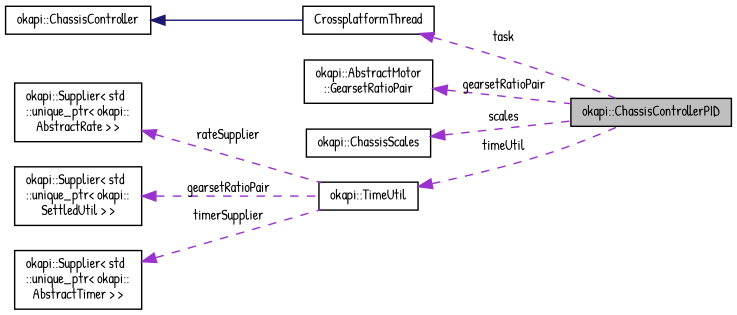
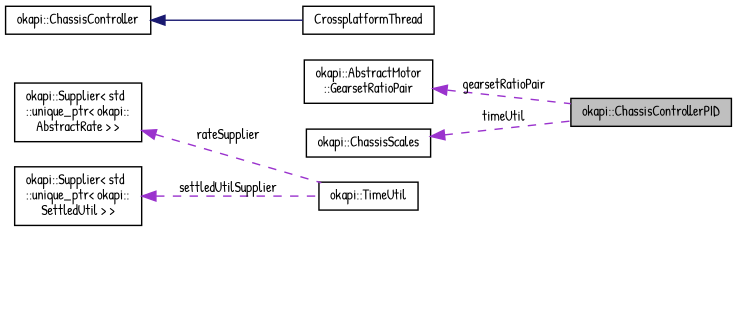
edge "okapi::ChassisControllerPID" -> "CrossplatformThread": removed, label "task"
edge "okapi::ChassisControllerPID" -> "okapi::ChassisScales": label " scales" -> " timeUtil"
edge "okapi::ChassisControllerPID" -> "okapi::TimeUtil": removed, label "timeUtil"
edge "okapi::TimeUtil" -> "okapi::Supplier< std ::unique_ptr< okapi:: SettledUtil > >": label " gearsetRatioPair" -> " settledUtilSupplier"
node "okapi::Supplier< std ::unique_ptr< okapi:: AbstractTimer > >": removed
